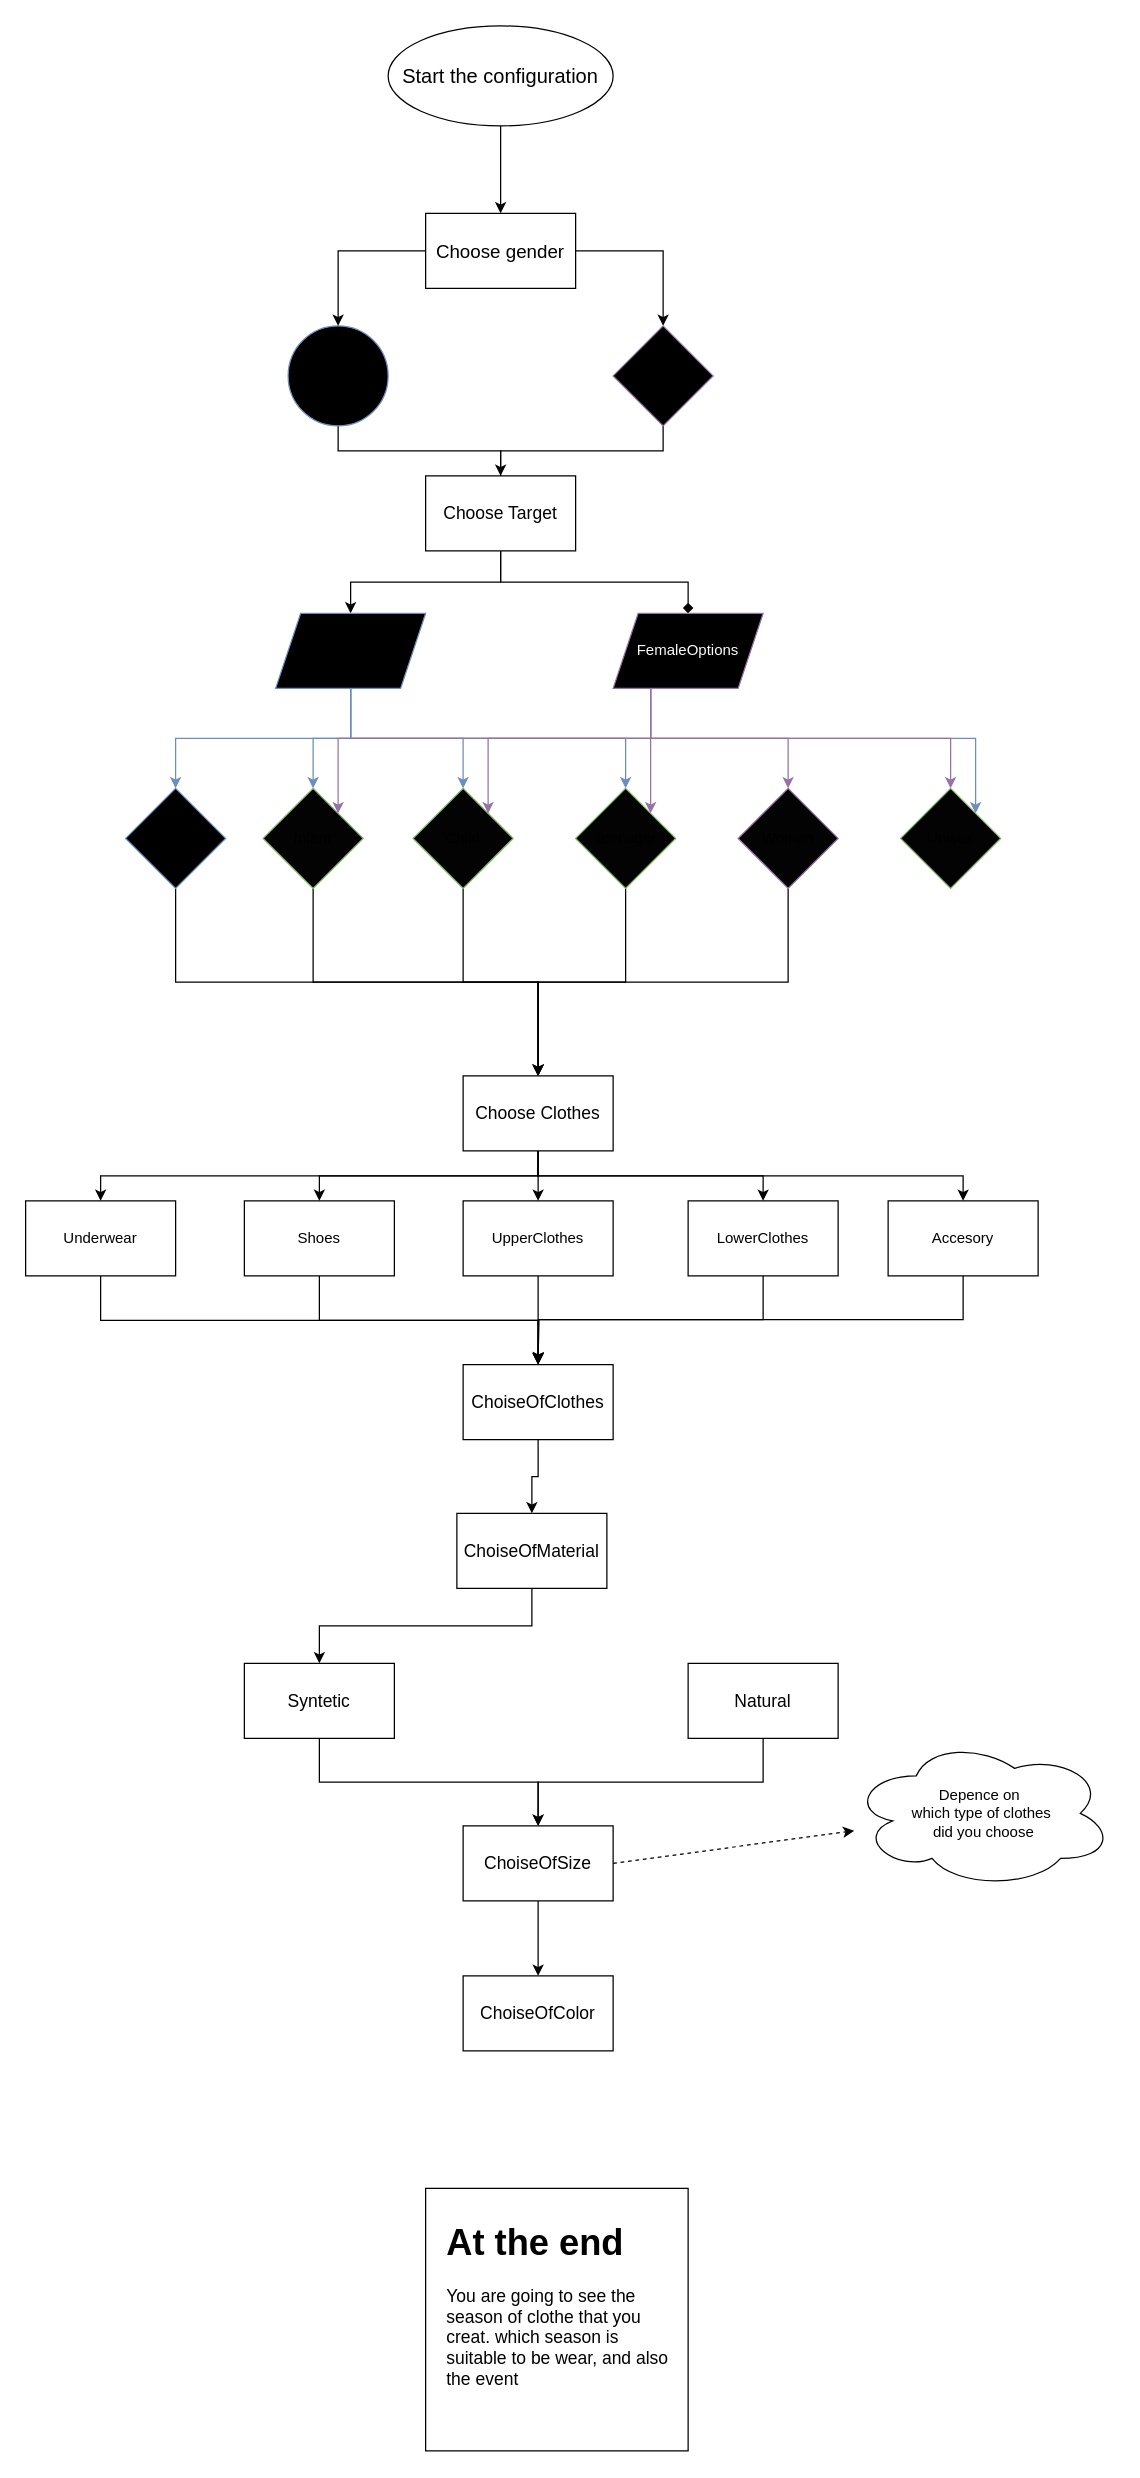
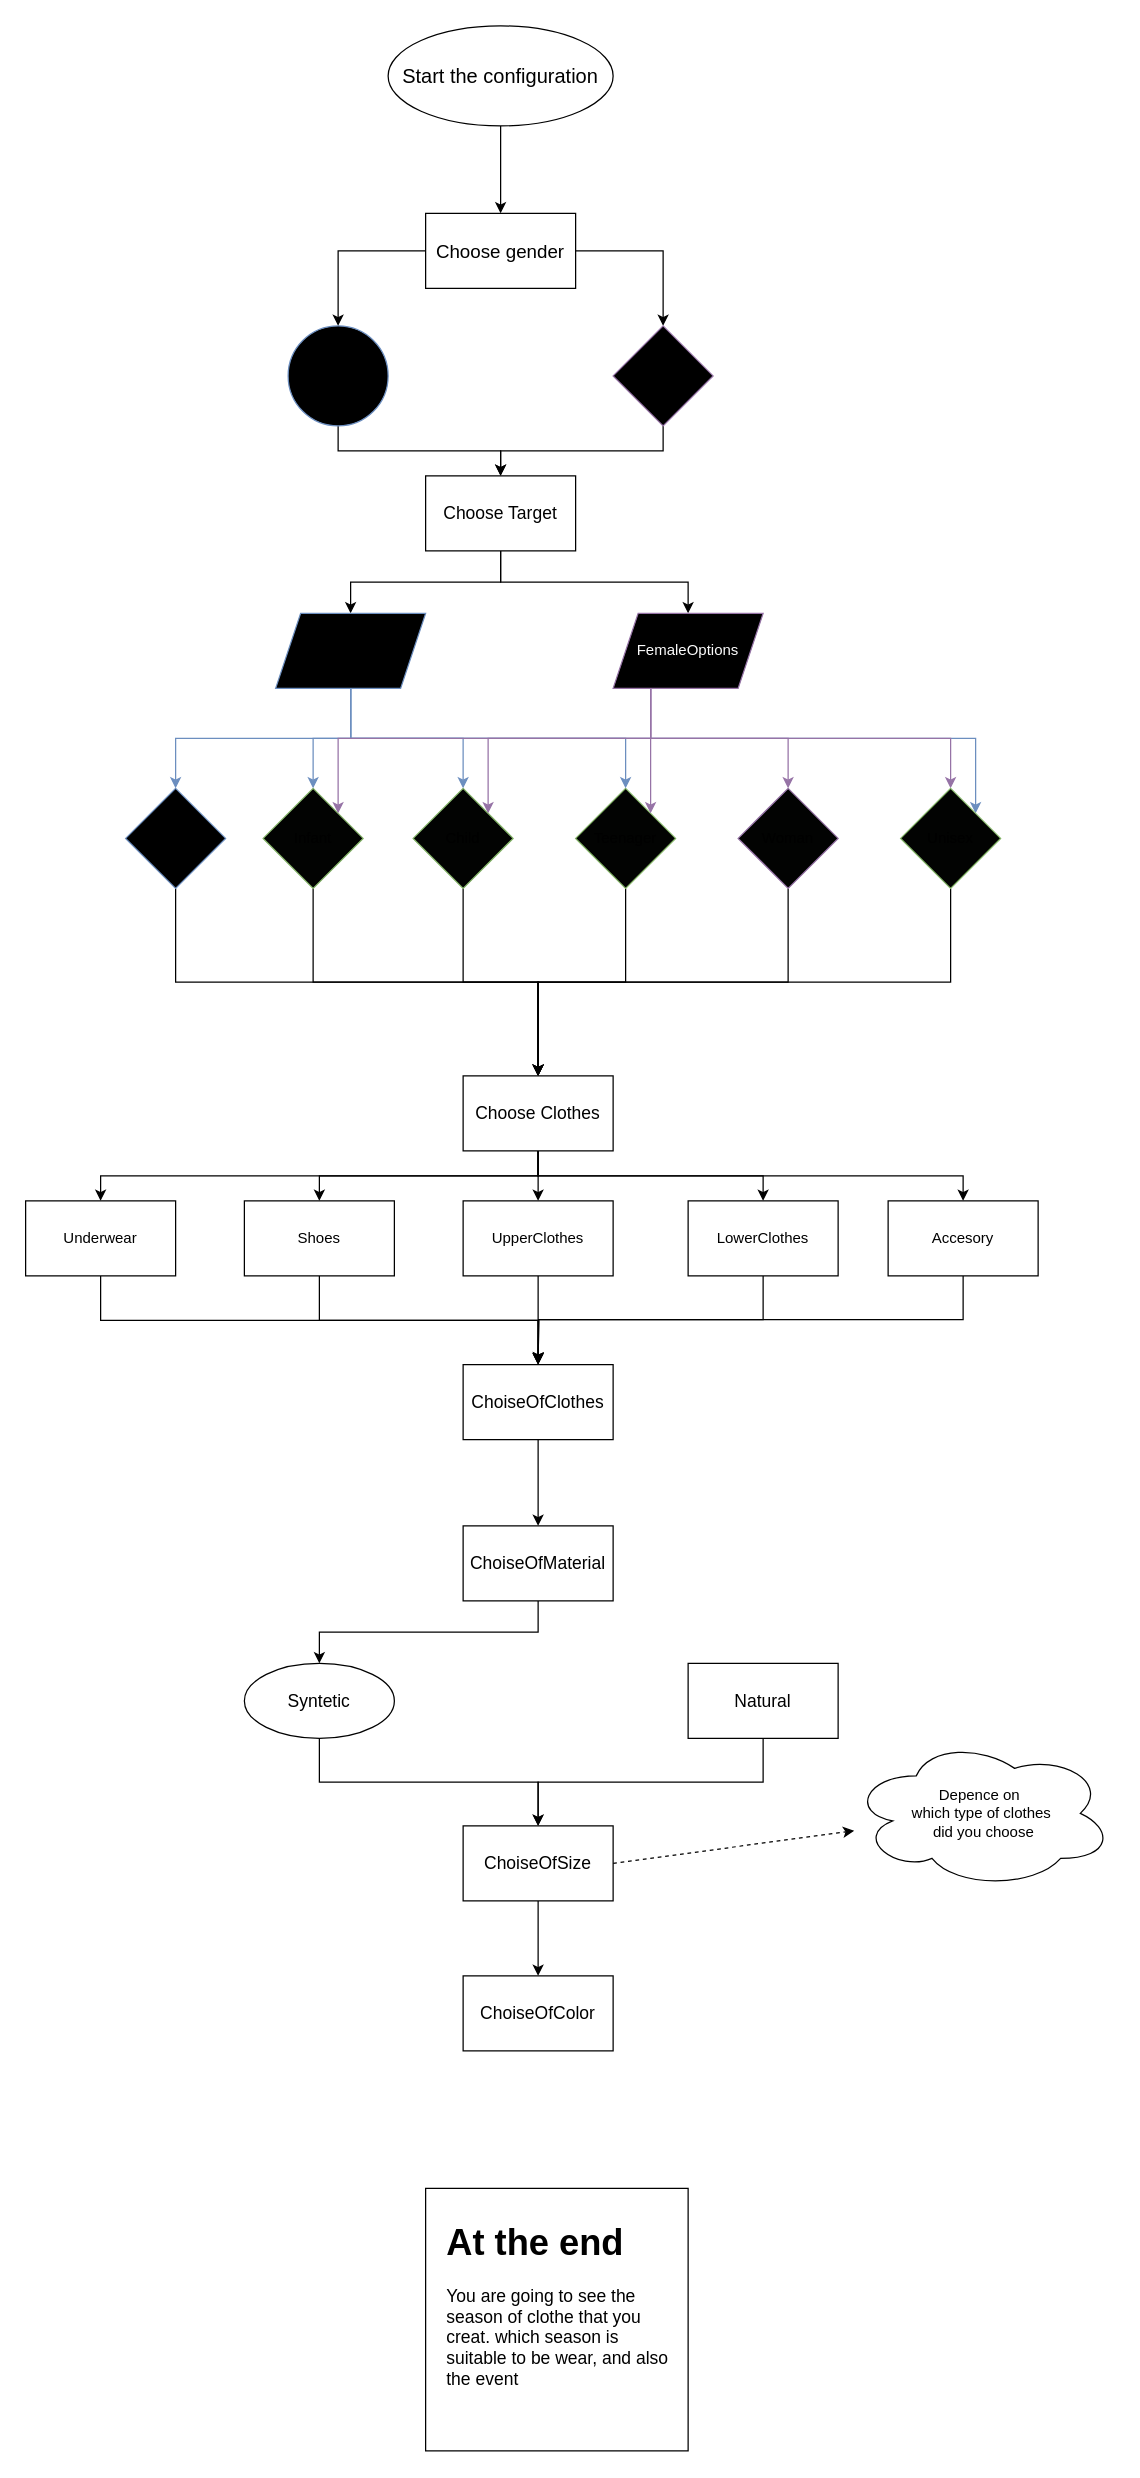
edge "Female" -- "Choose Target": arrowhead none -> classic
edge "Choose Target" -> "FemaleOptions": arrowhead diamond -> classic
edge "Unisex" -> "Choose Clothes": added
node "ChoiseOfMaterial": moved (532, 1551) -> (538, 1563)
node "Syntetic": shape rectangle -> ellipse
